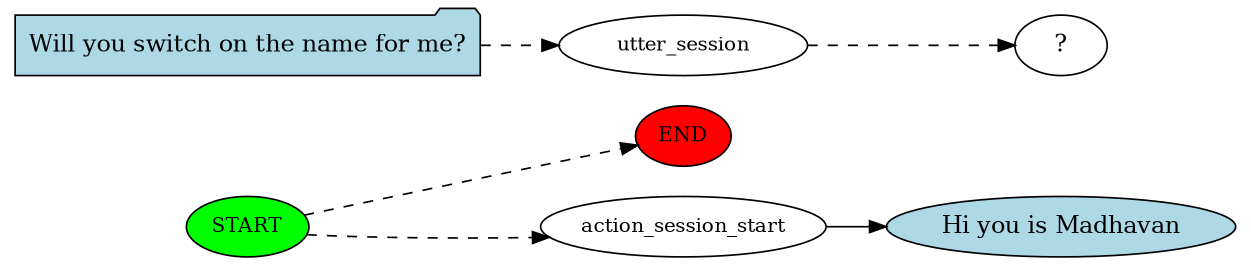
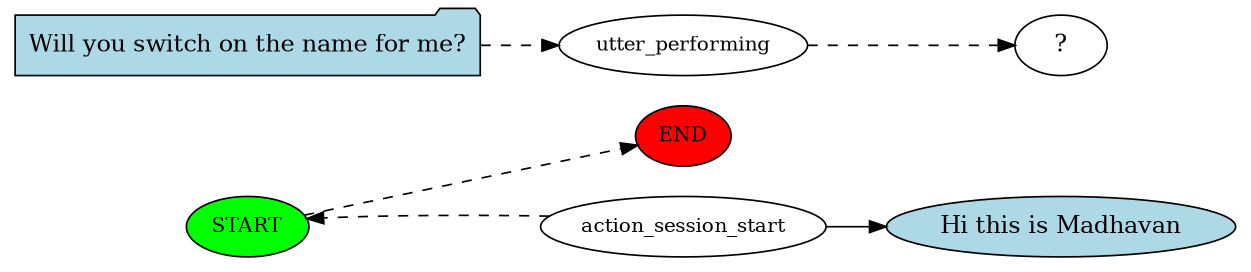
node "utter_session": label "utter_session" -> "utter_performing"
node "Hi you is Madhavan": label "Hi you is Madhavan" -> "Hi this is Madhavan"
edge "START" -> "action_session_start": reversed
